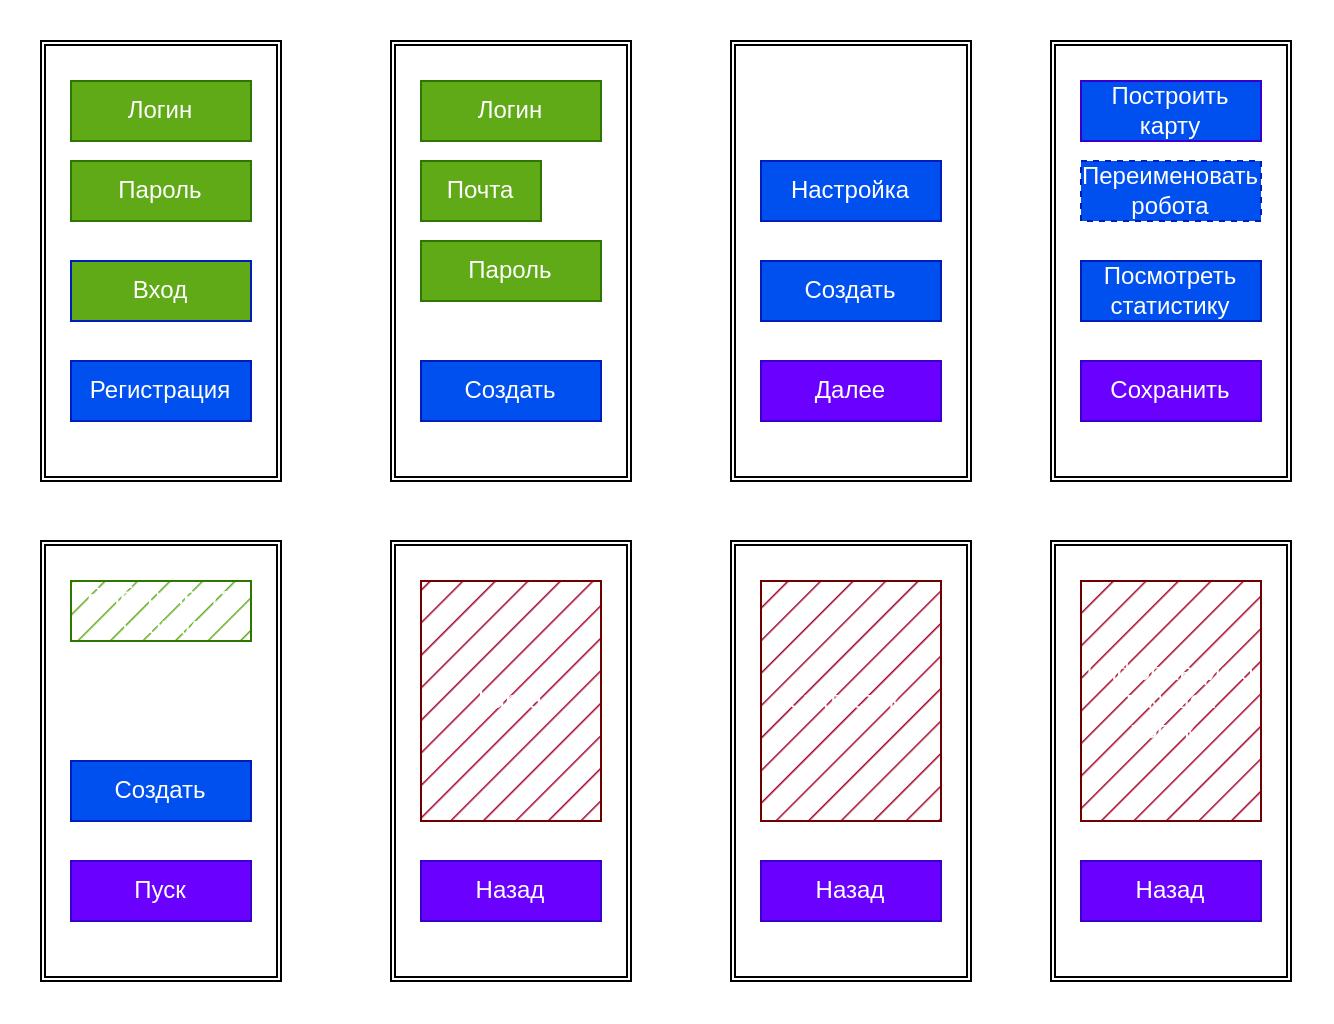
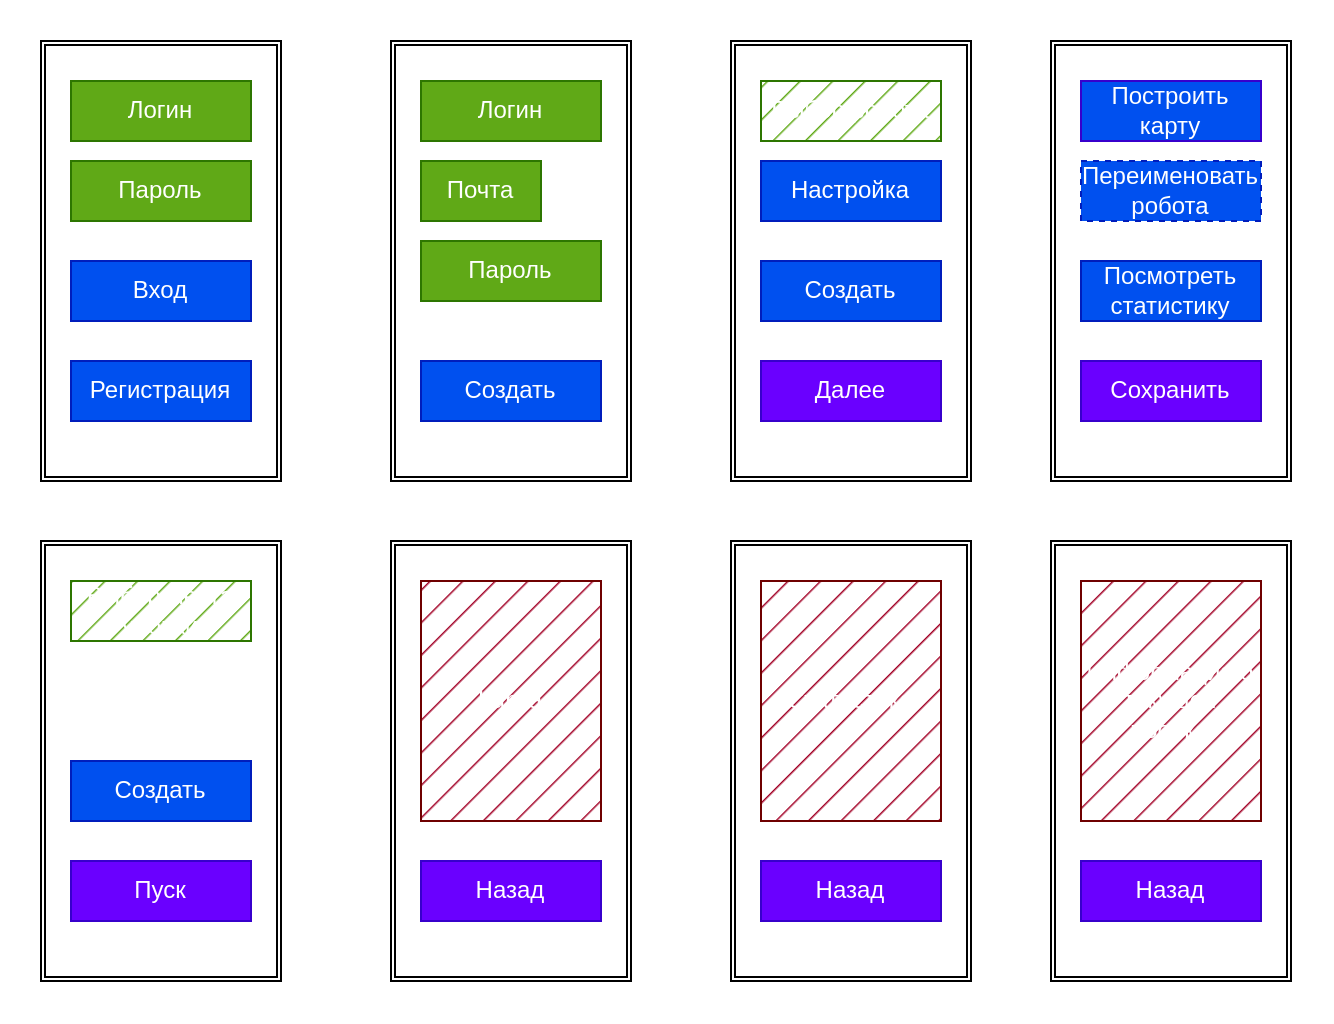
node "Выбор робота": added
node "Вход": fillcolor #60a917 -> #0050ef
